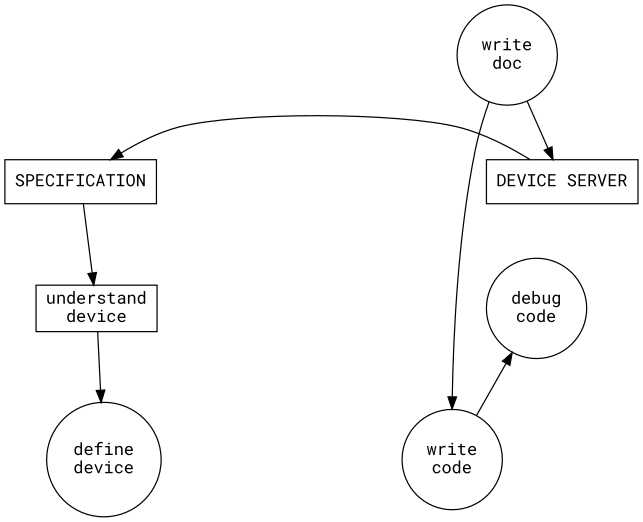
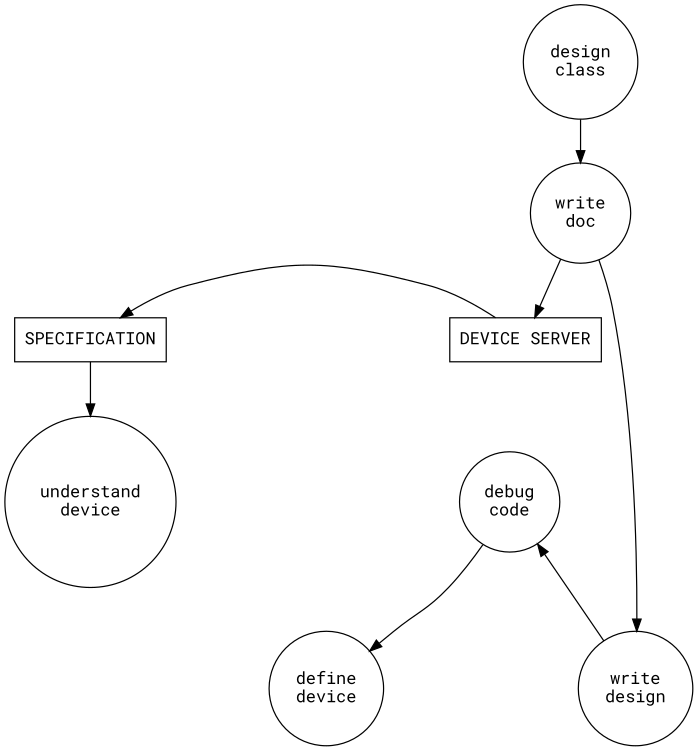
node "design class": added
node "understand device": shape box -> circle
edge "understand device" -> "define device": now "debug code" -> "define device"
node "write code": label "write code" -> "write design"
